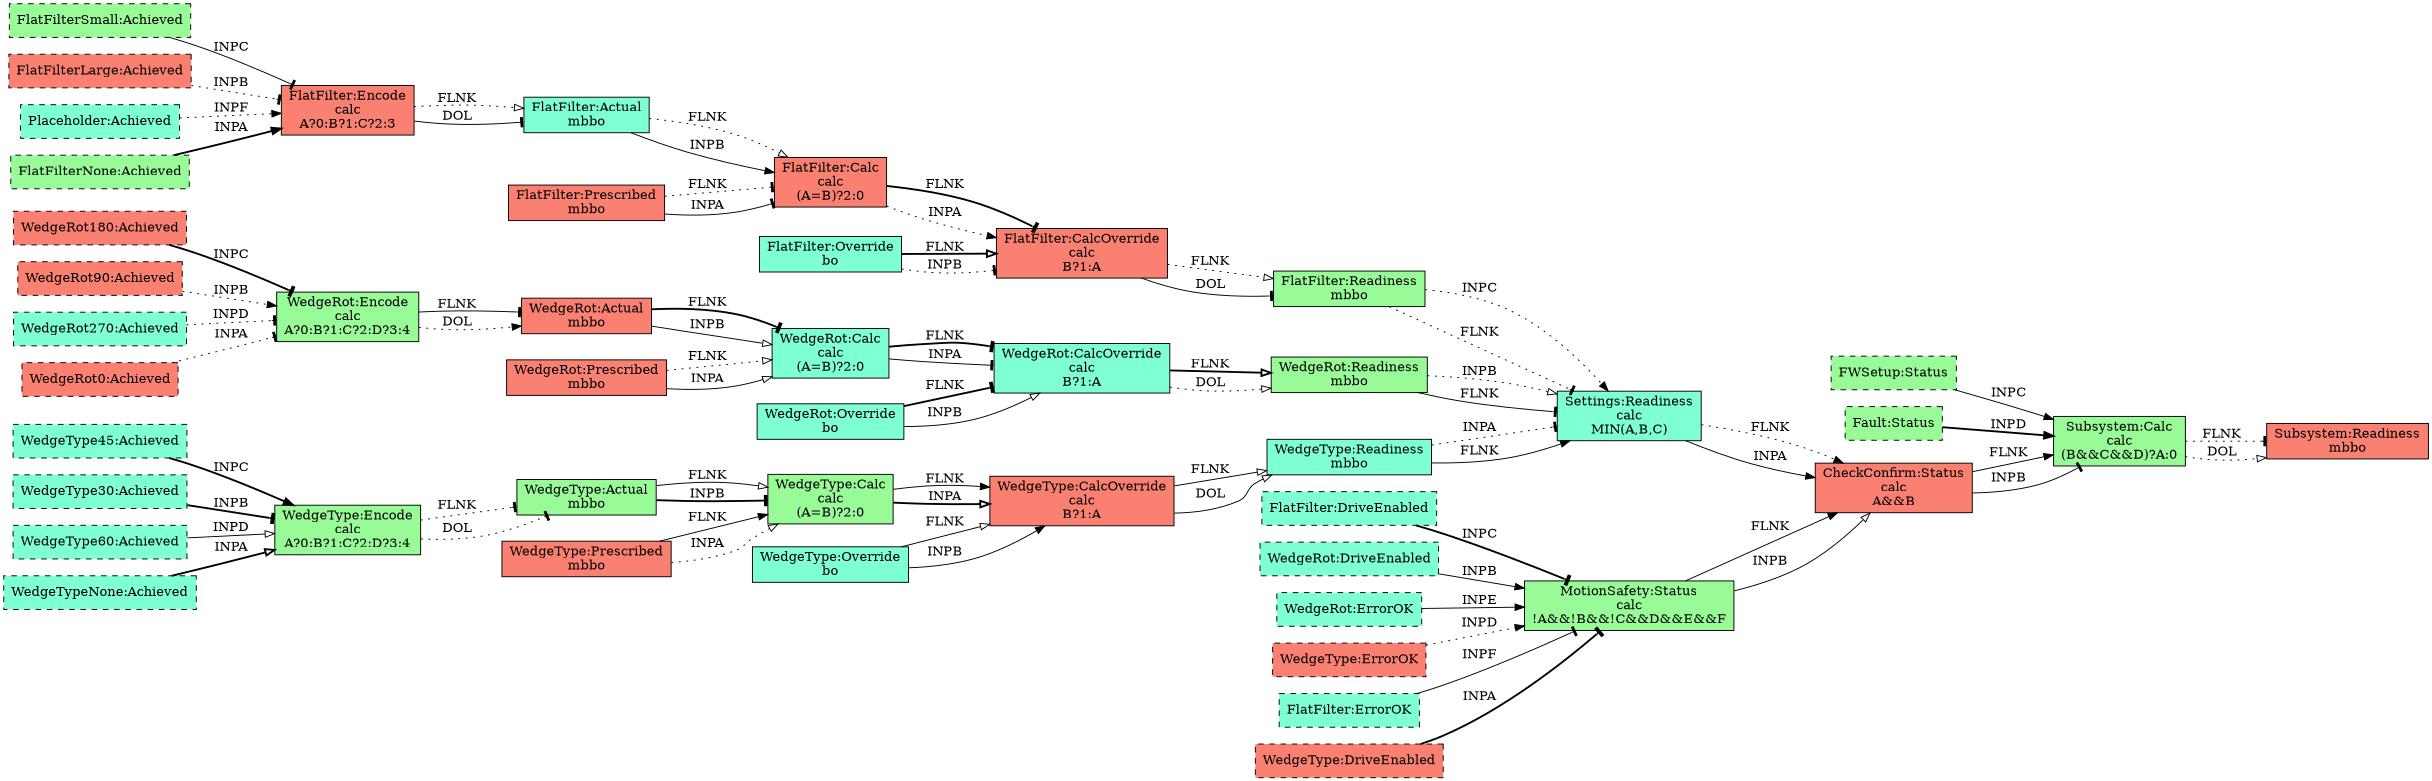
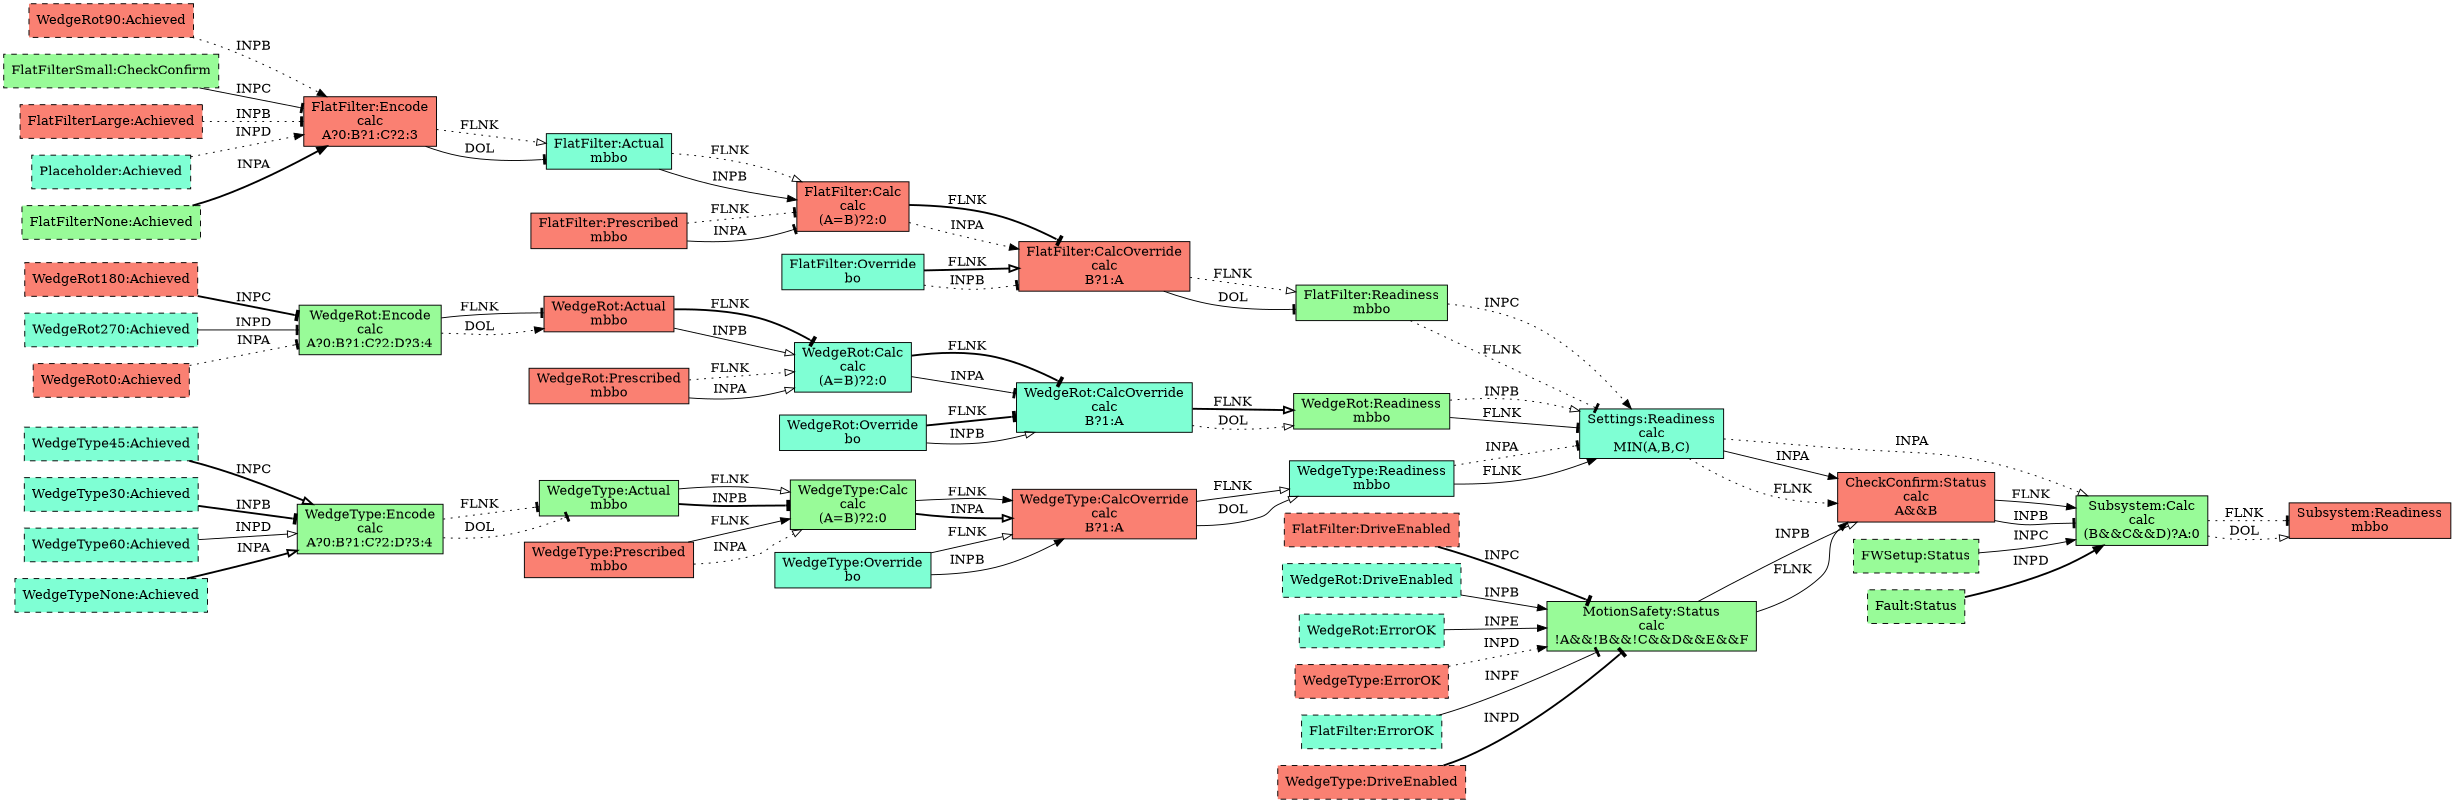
node "FlatFilterSmall:Achieved": label "FlatFilterSmall:Achieved" -> "FlatFilterSmall:CheckConfirm"
edge "Placeholder:Achieved" -> "FlatFilter:Encode calc A?0:B?1:C?2:3": label "INPF  " -> "INPD  "
edge "WedgeRot90:Achieved" -> "WedgeRot:Encode calc A?0:B?1:C?2:D?3:4": now "WedgeRot90:Achieved" -> "FlatFilter:Encode calc A?0:B?1:C?2:3"
edge "WedgeRot270:Achieved" -> "WedgeRot:Encode calc A?0:B?1:C?2:D?3:4": style dotted -> solid
edge "Settings:Readiness calc MIN(A,B,C)" -> "Subsystem:Calc calc (B&&C&&D)?A:0": added, label "INPA"
edge "WedgeType45:Achieved" -> "WedgeType:Encode calc A?0:B?1:C?2:D?3:4": arrowhead normal -> onormal
node "FlatFilter:DriveEnabled": fillcolor aquamarine -> salmon
edge "WedgeType:DriveEnabled" -> "MotionSafety:Status calc !A&&!B&&!C&&D&&E&&F": label "INPA  " -> "INPD  "
